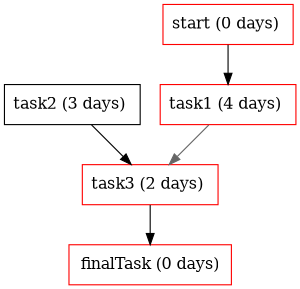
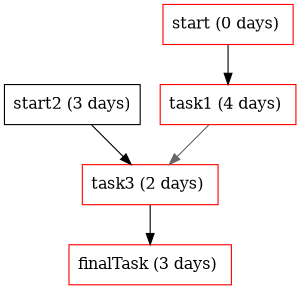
node "task2 (3 days)": label "task2 (3 days)" -> "start2 (3 days)"
node "finalTask (0 days)": label "finalTask (0 days)" -> "finalTask (3 days)"
